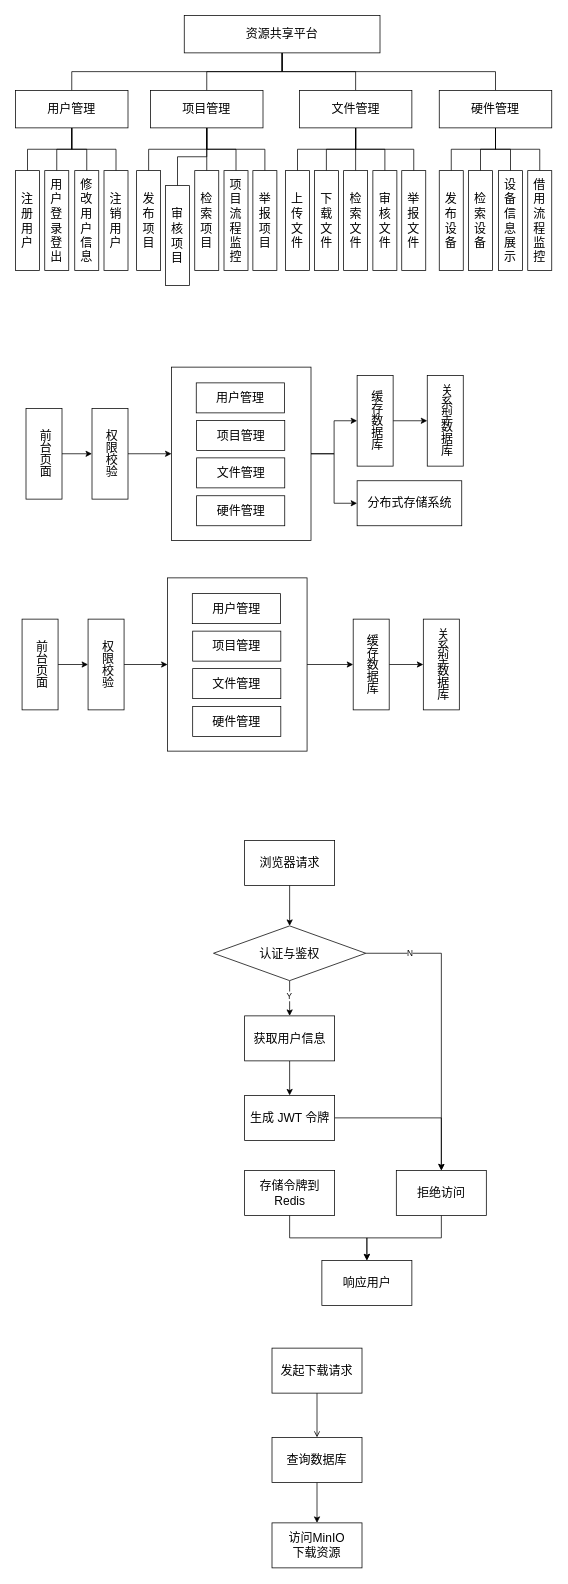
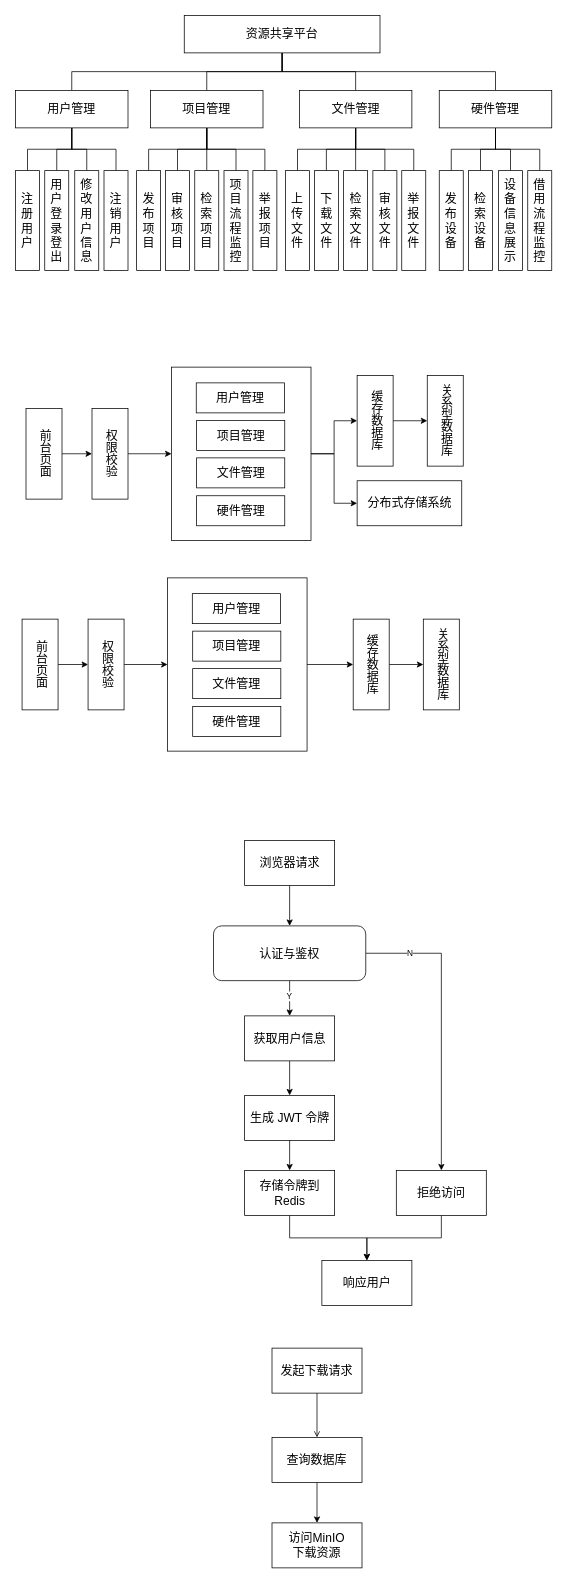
node "审核项目": moved (177, 236) -> (177, 221)
node "认证与鉴权": shape diamond -> rounded rectangle
edge "生成 JWT 令牌" -> "拒绝访问": now "生成 JWT 令牌" -> "存储令牌到Redis"
